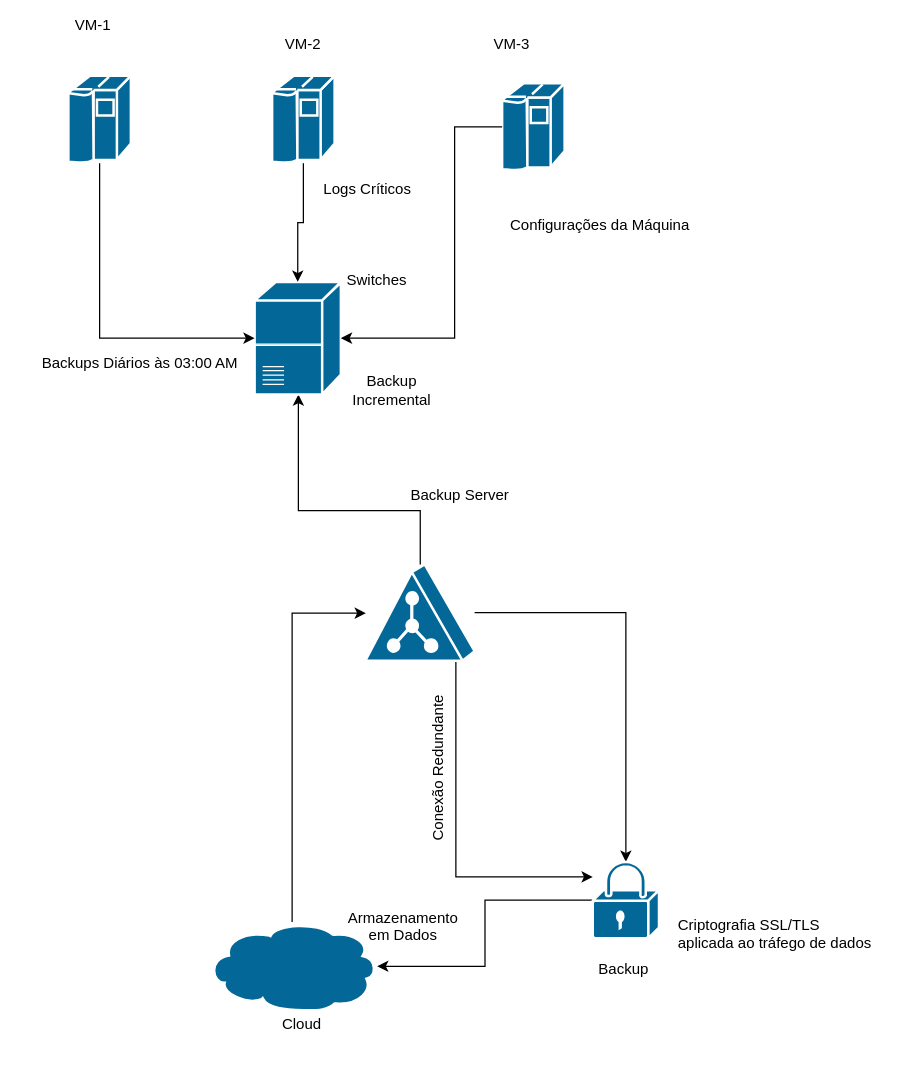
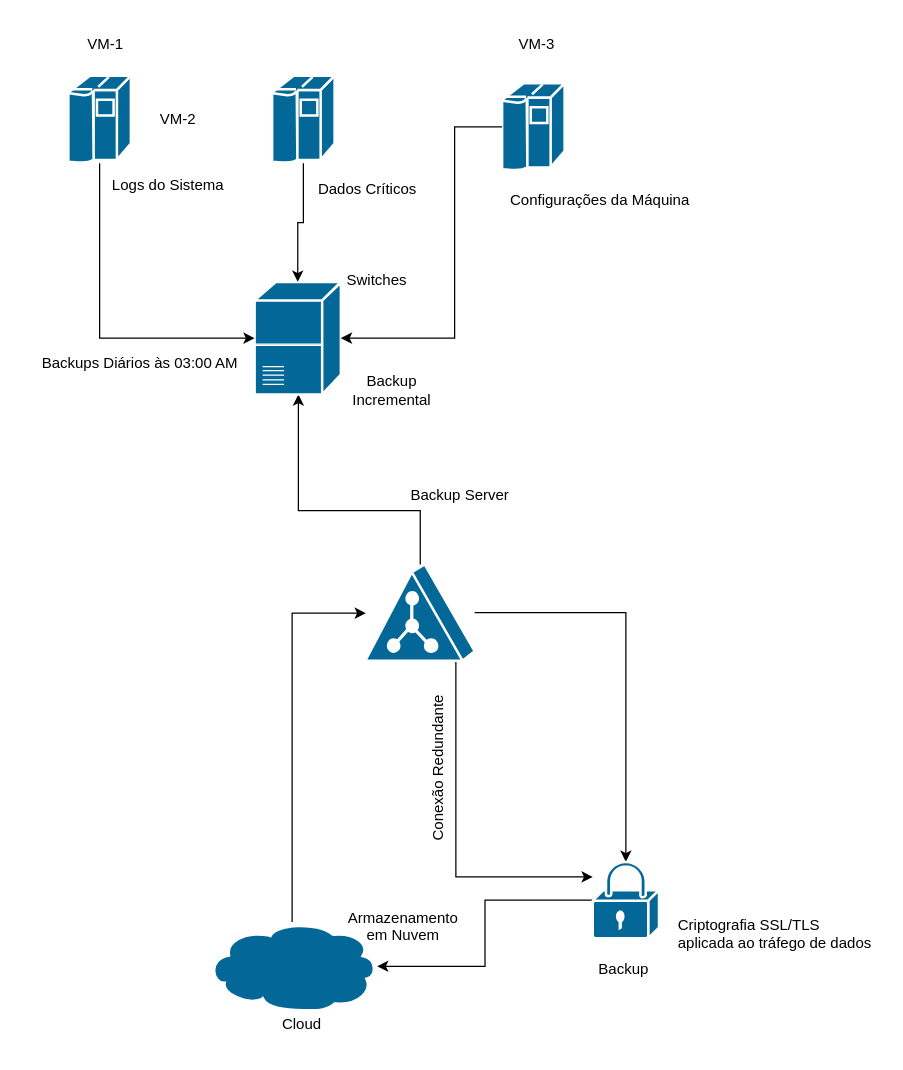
node "VM-1": moved (93, 26) -> (106, 44)
node "VM-2": moved (303, 44) -> (178, 119)
node "VM-3": moved (512, 44) -> (537, 44)
node "Logs do Sistema": added
node "Logs Críticos": label "Logs Críticos" -> "Dados Críticos"
node "Configurações da Máquina": moved (600, 226) -> (600, 201)
node "Armazenamento em Dados": label "Armazenamento em Dados" -> "Armazenamento em Nuvem"
